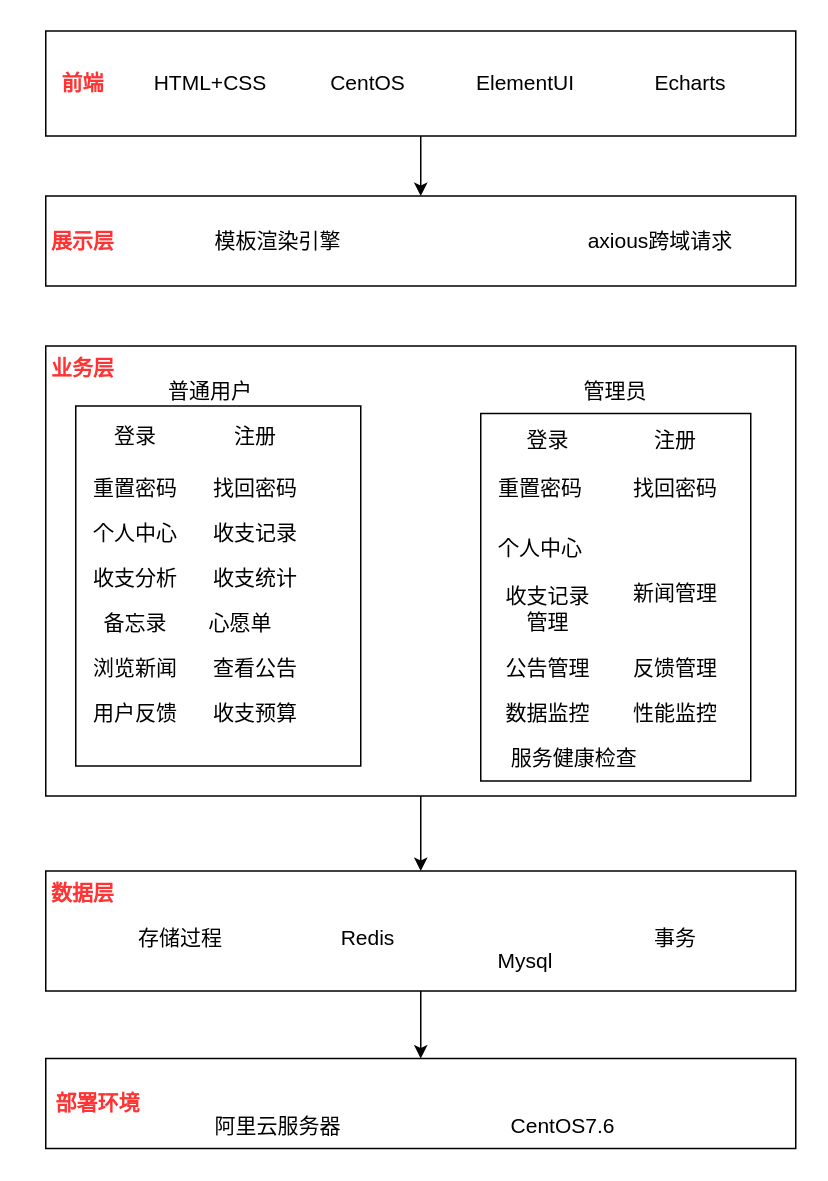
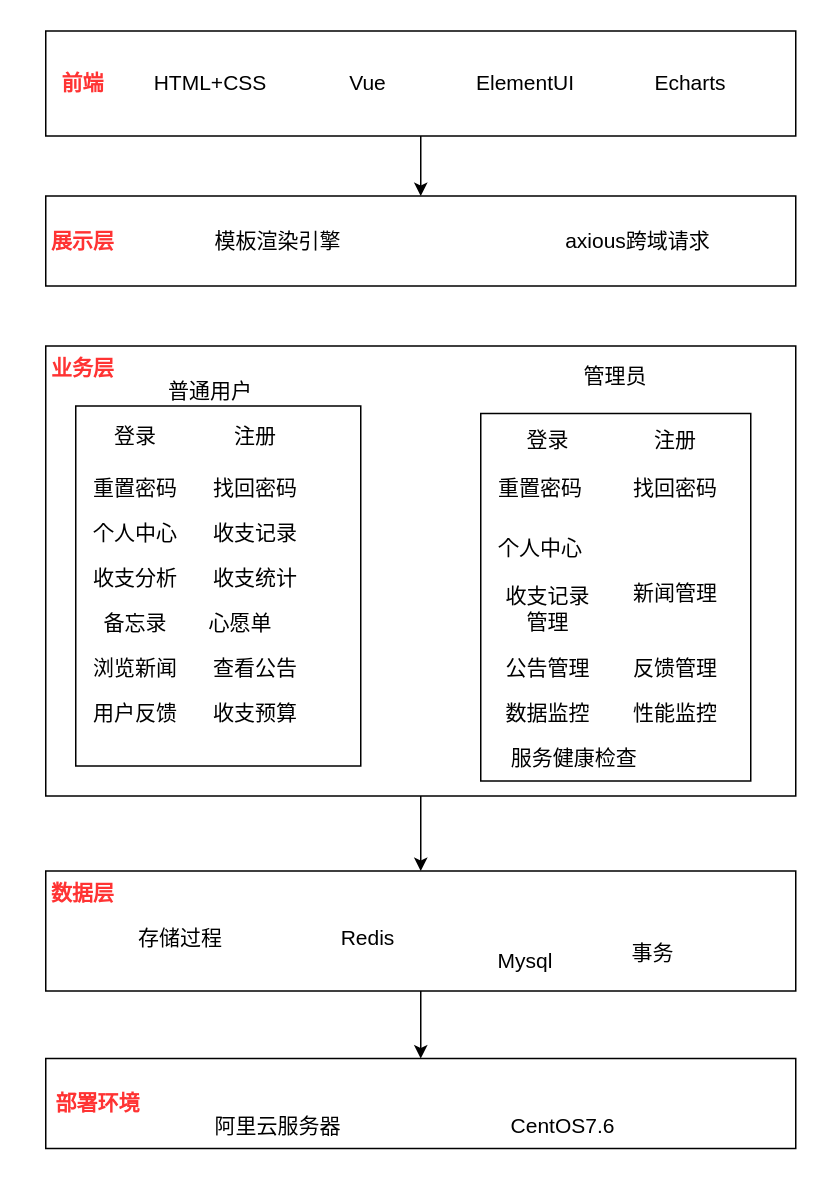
node "CentOS": label "CentOS" -> "Vue"
node "axious跨域请求": moved (661, 241) -> (638, 241)
node "管理员": moved (616, 391) -> (616, 376)
node "事务": moved (676, 938) -> (653, 953)
